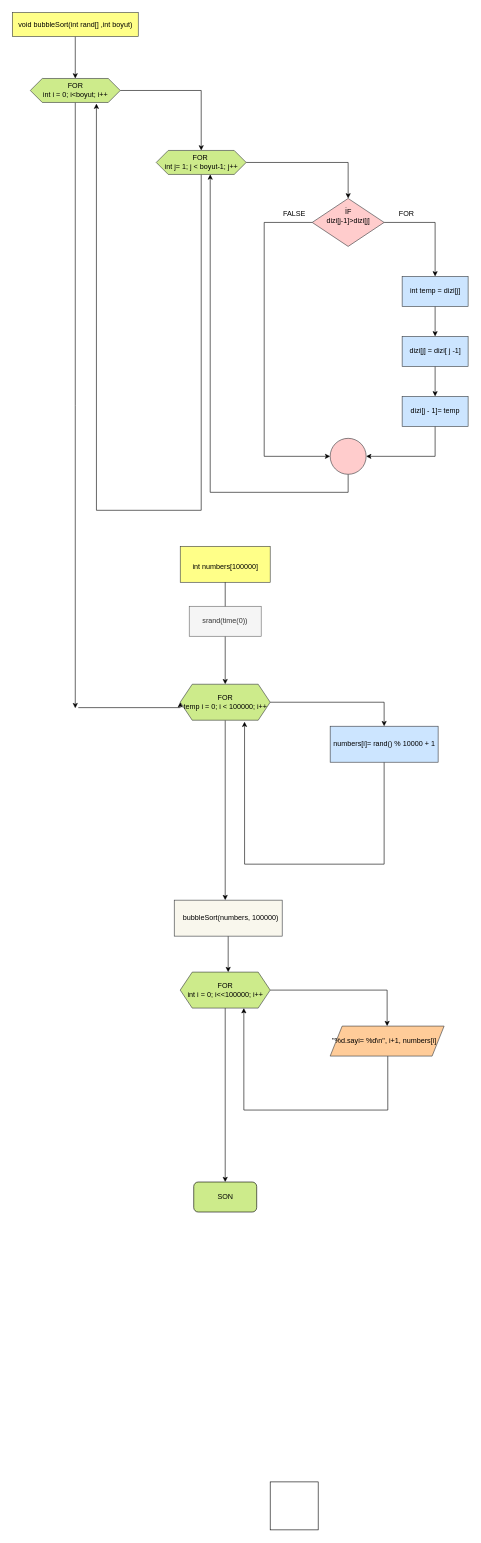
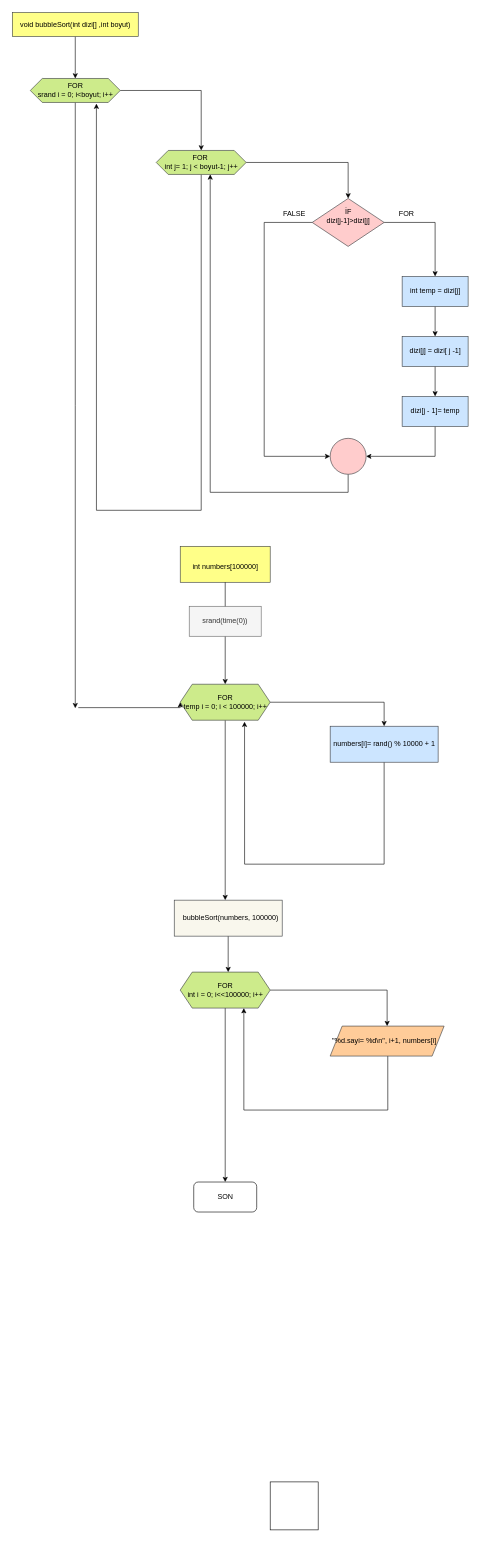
node "void bubbleSort(int rand[] ,int boyut)": label "void bubbleSort(int rand[] ,int boyut)" -> "void bubbleSort(int dizi[] ,int boyut)"
node "FOR int i = 0; i<boyut; i++": label "FOR int i = 0; i<boyut; i++" -> "FOR srand i = 0; i<boyut; i++"
node "SON": fillcolor #cdeb8b -> #ffffff
